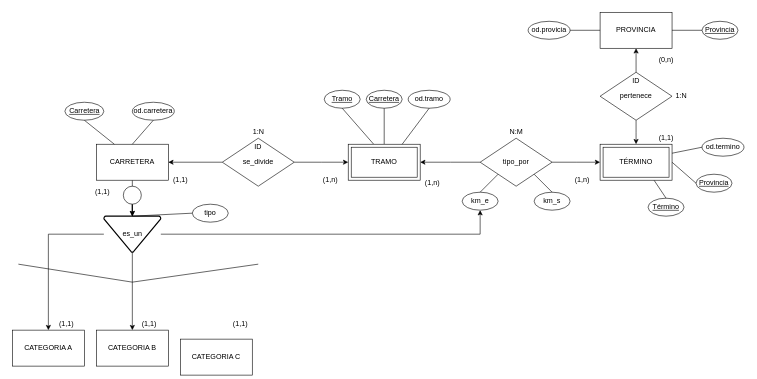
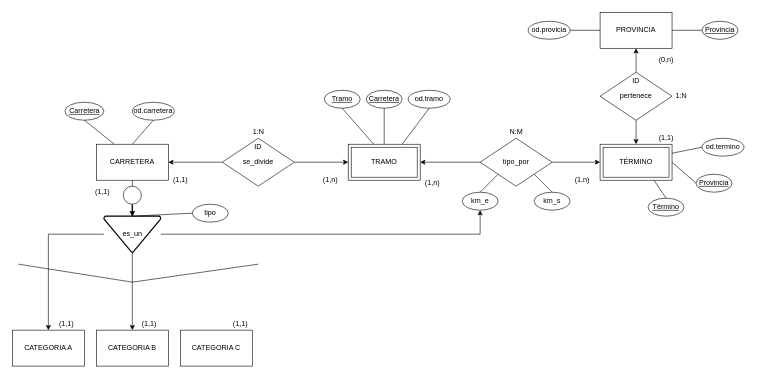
node "CATEGORIA C": moved (216, 357) -> (216, 348)
